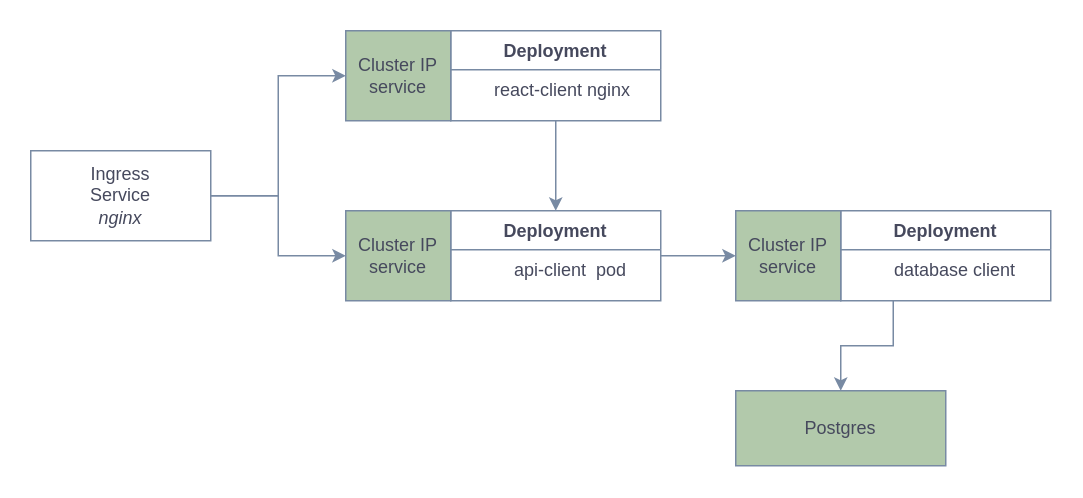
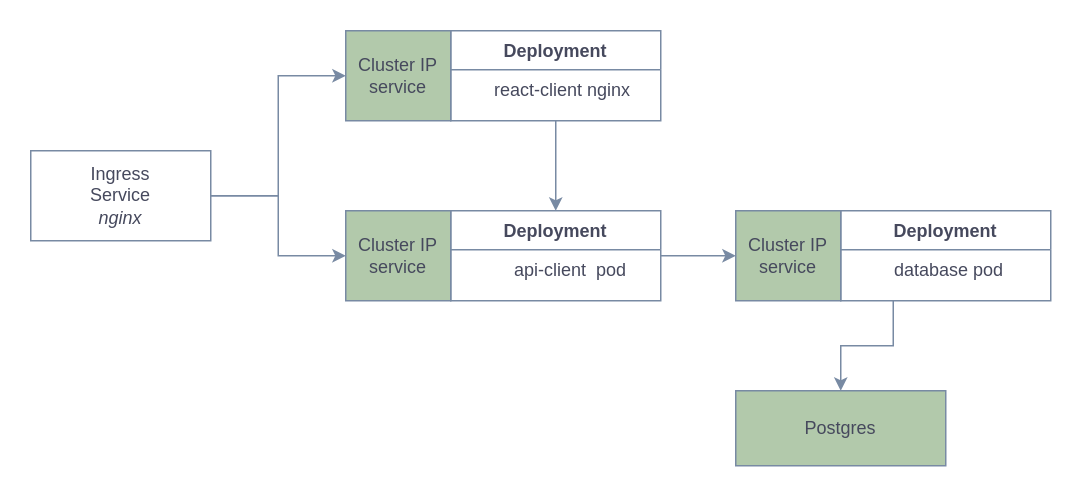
node "database client": label "database client" -> "database pod"
